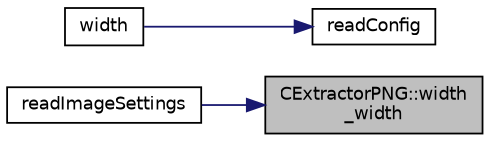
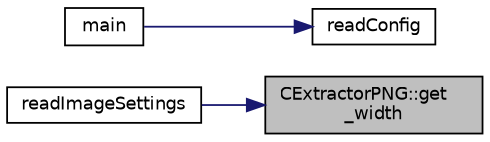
node "width": label "width" -> "main"
node "CExtractorPNG::width _width": label "CExtractorPNG::width _width" -> "CExtractorPNG::get _width"
